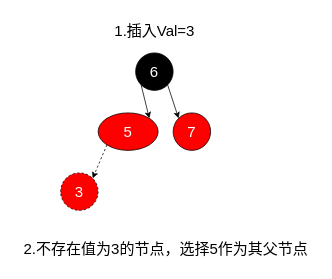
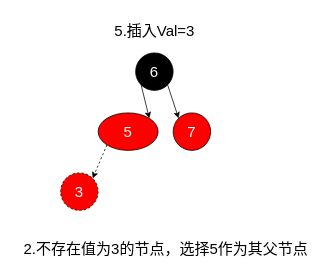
node "1.插入Val=3": label "1.插入Val=3" -> "5.插入Val=3"
